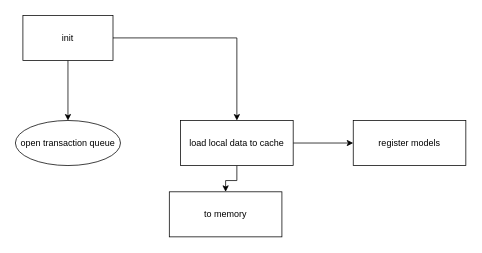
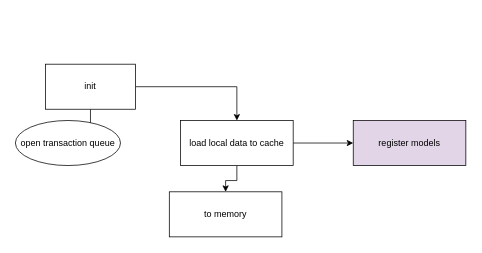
node "init": moved (68, 38) -> (90, 87)
node "register models": fillcolor #ffffff -> #e1d5e7
